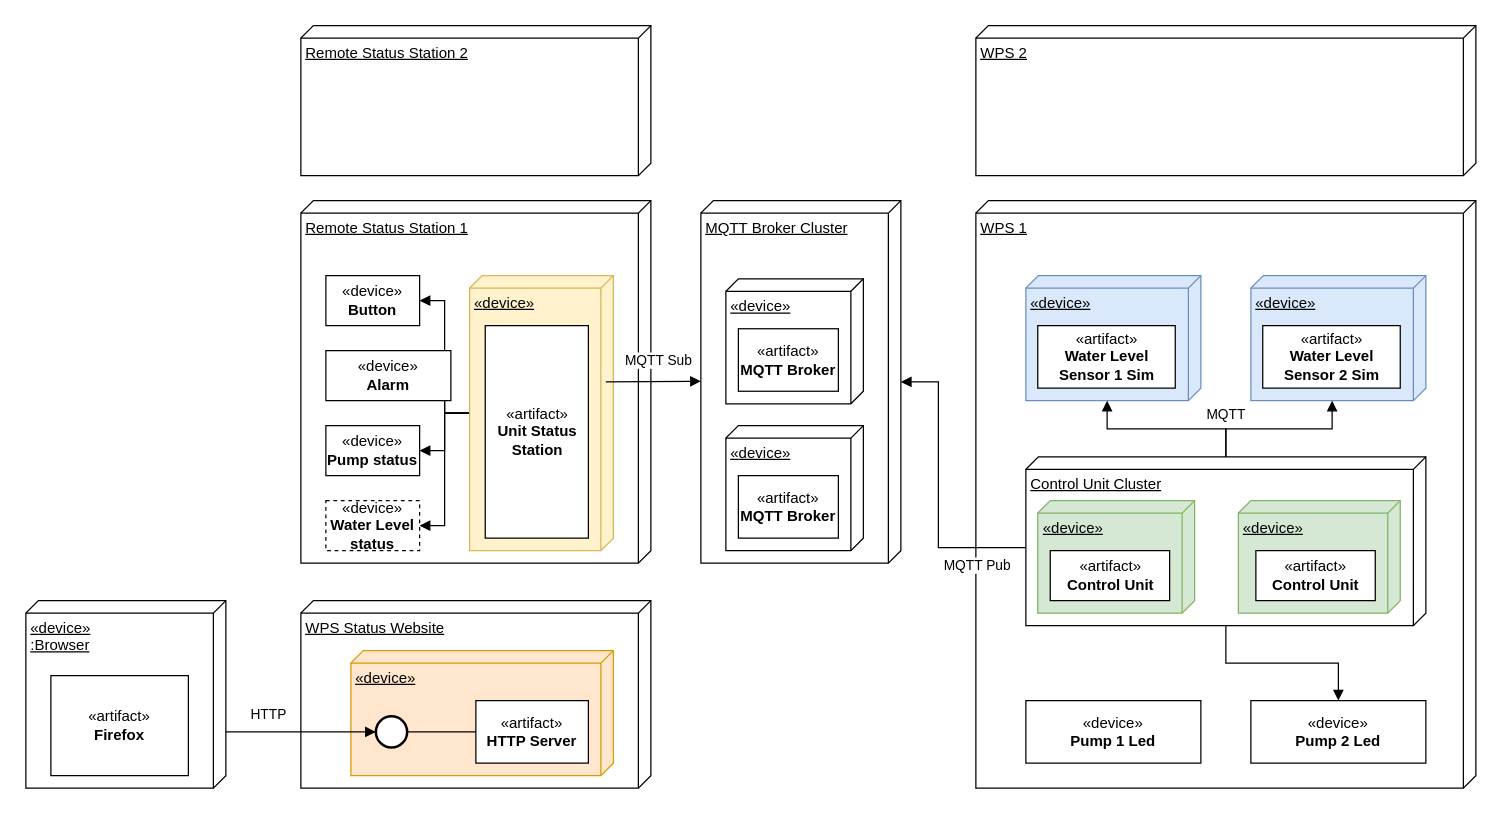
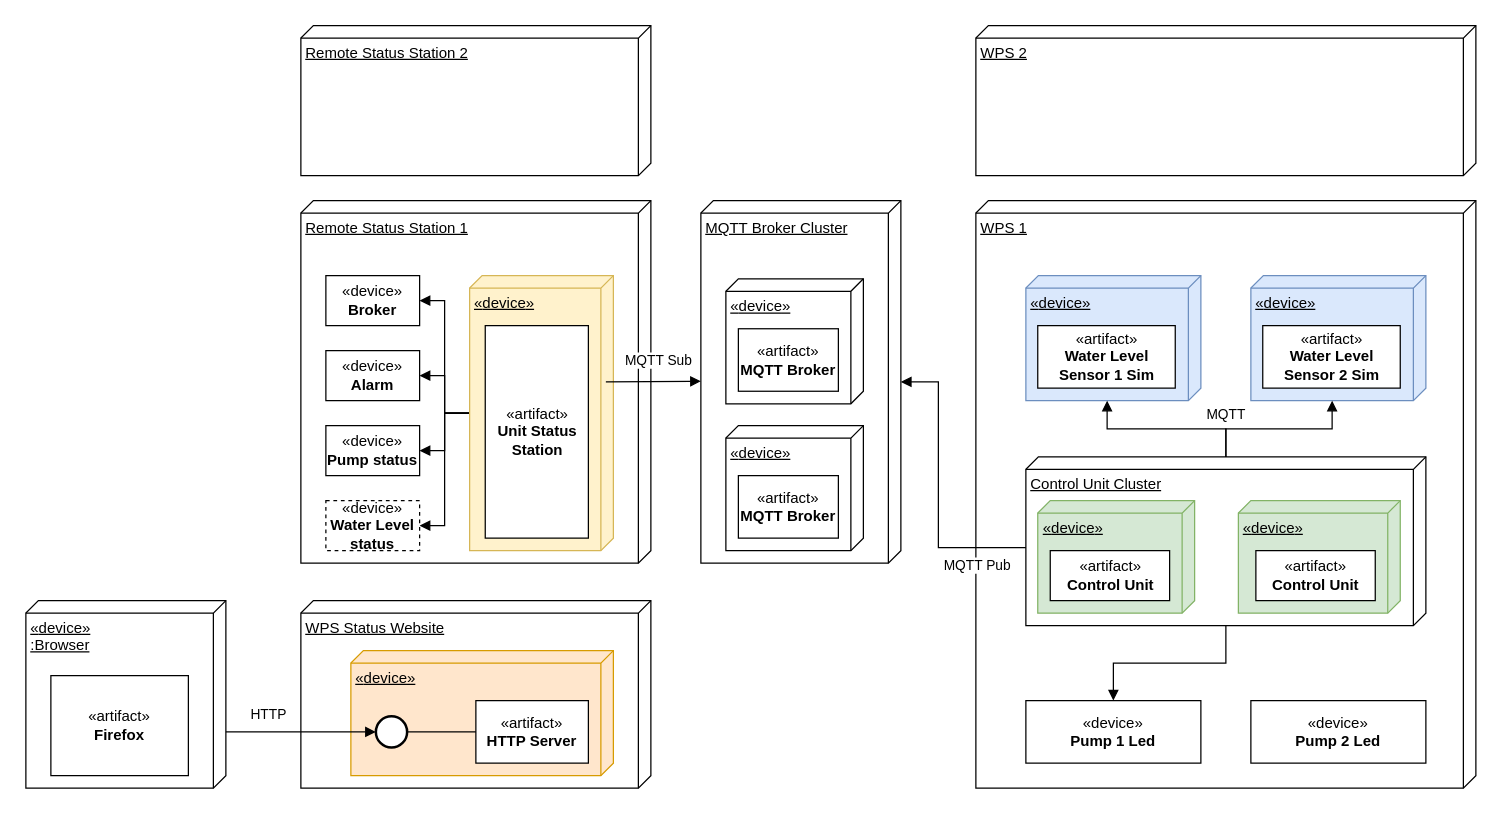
node "«device» Button": label "«device» Button" -> "«device» Broker"
node "«device» Alarm": size 125x50 -> 94x50
edge "Control Unit Cluster" -> "«device» Pump 1 Led": added
edge "Control Unit Cluster" -> "«device» Pump 2 Led": removed
